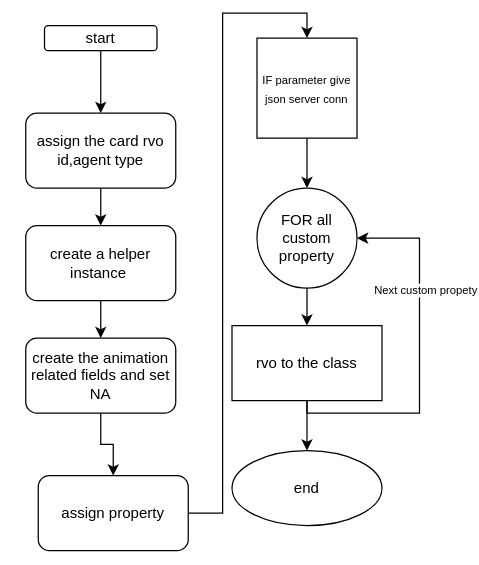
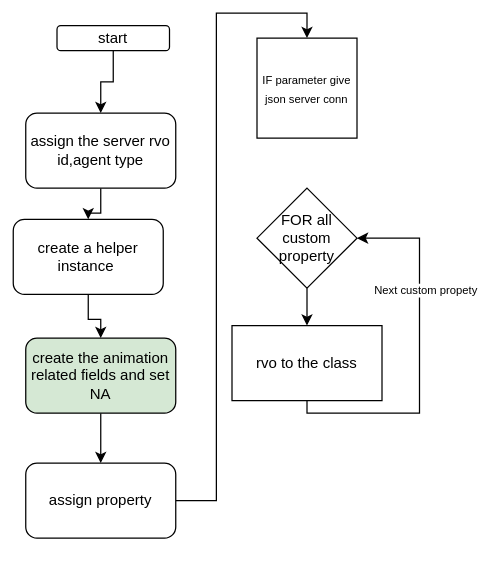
node "start": moved (101, 38) -> (113, 38)
node "assign the card rvo id,agent type": label "assign the card rvo id,agent type" -> "assign the server rvo id,agent type"
edge "IF parameter give json server conn" -> "FOR all custom property": removed
node "FOR all custom property": shape ellipse -> diamond
node "create a helper instance": moved (101, 263) -> (88, 257)
node "create the animation related fields and set NA": fillcolor #ffffff -> #d5e8d4
edge "rvo to the class" -> "end": removed
node "end": removed
node "assign property": moved (113, 513) -> (101, 501)
